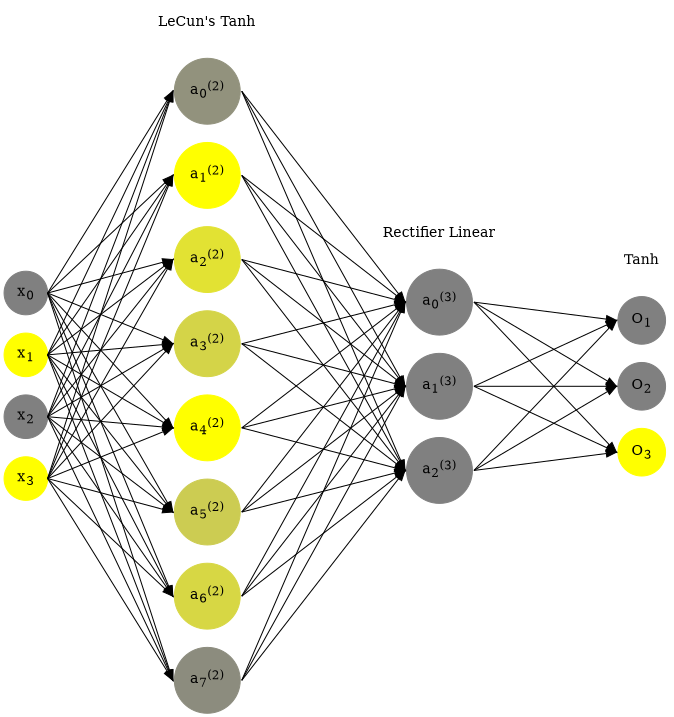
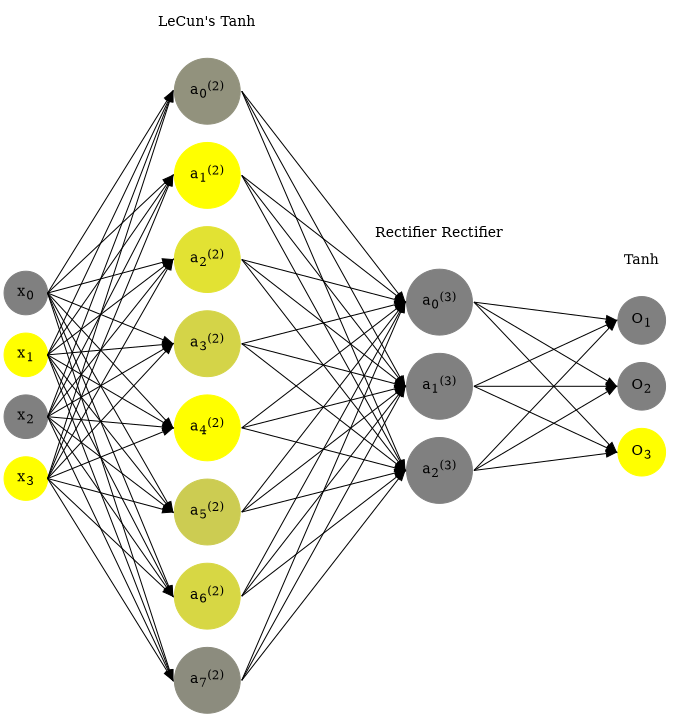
node "Rectifier Linear": label "Rectifier Linear" -> "Rectifier Rectifier"
